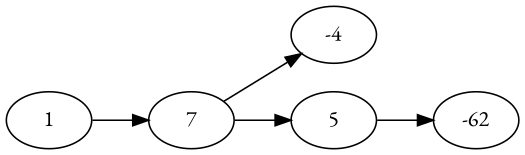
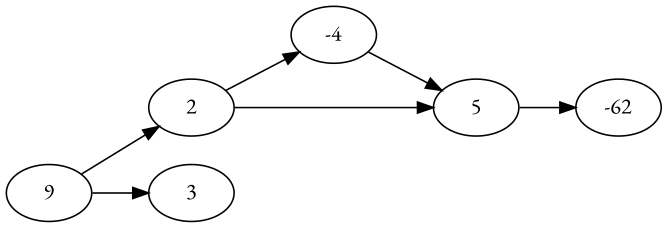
edge "-4" -> "5": added
node "1": label "1" -> "9"
node "7": label "7" -> "2"
node "3": added
